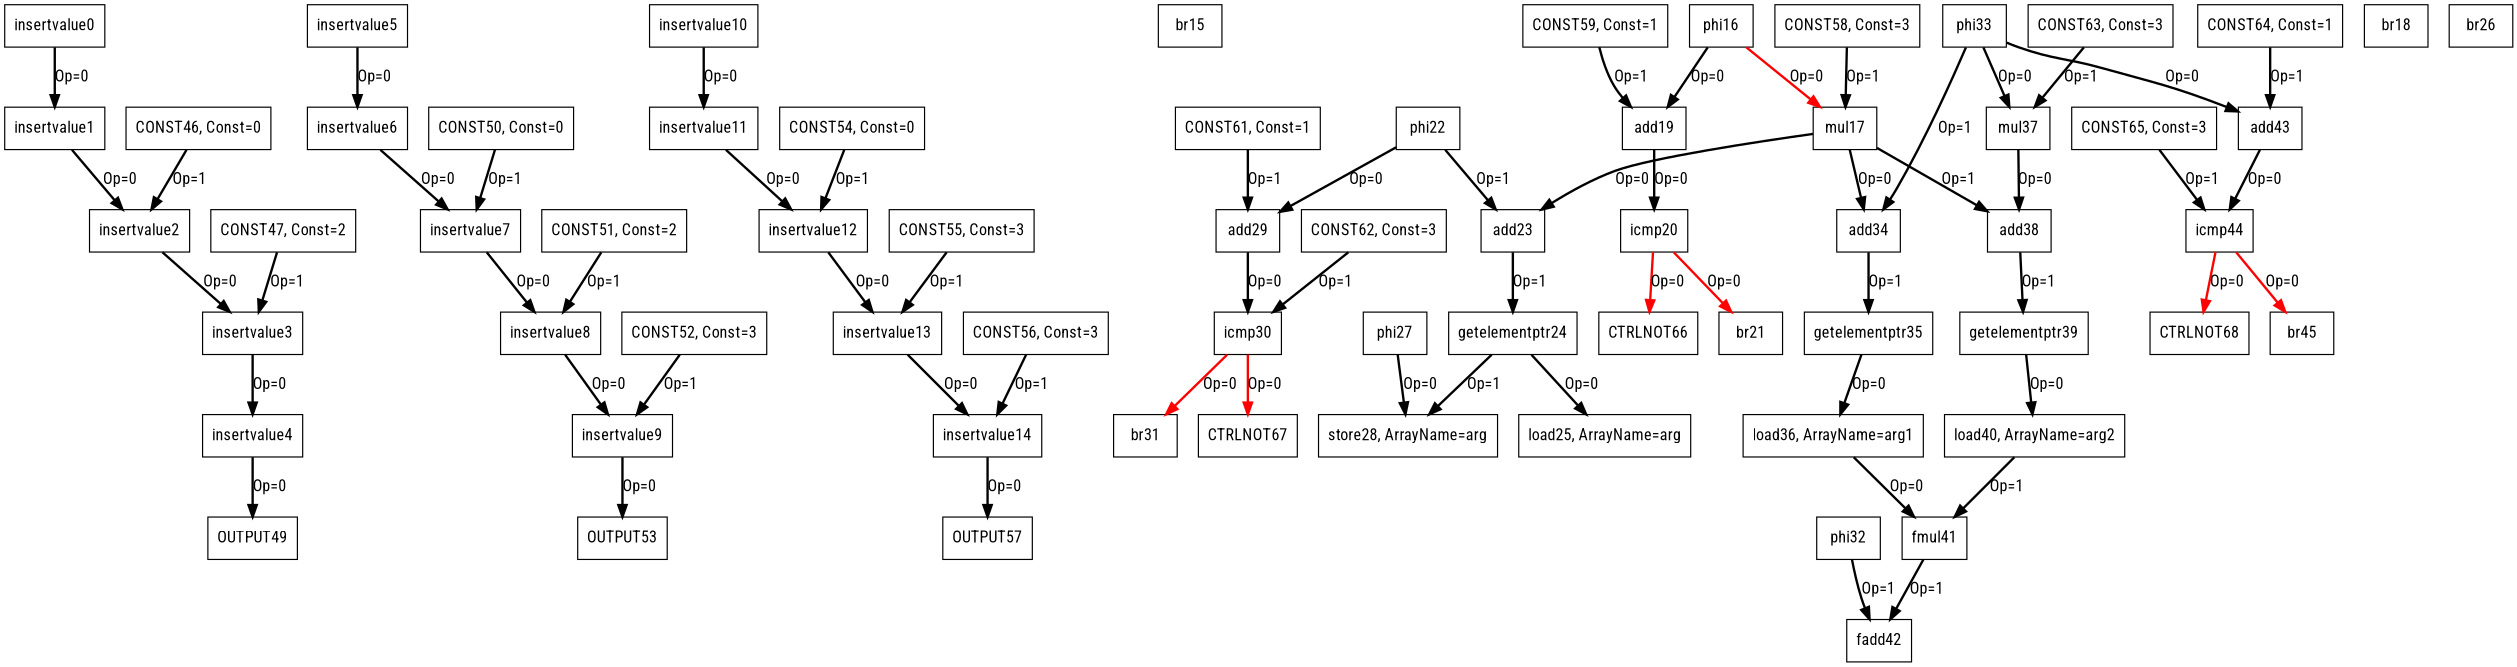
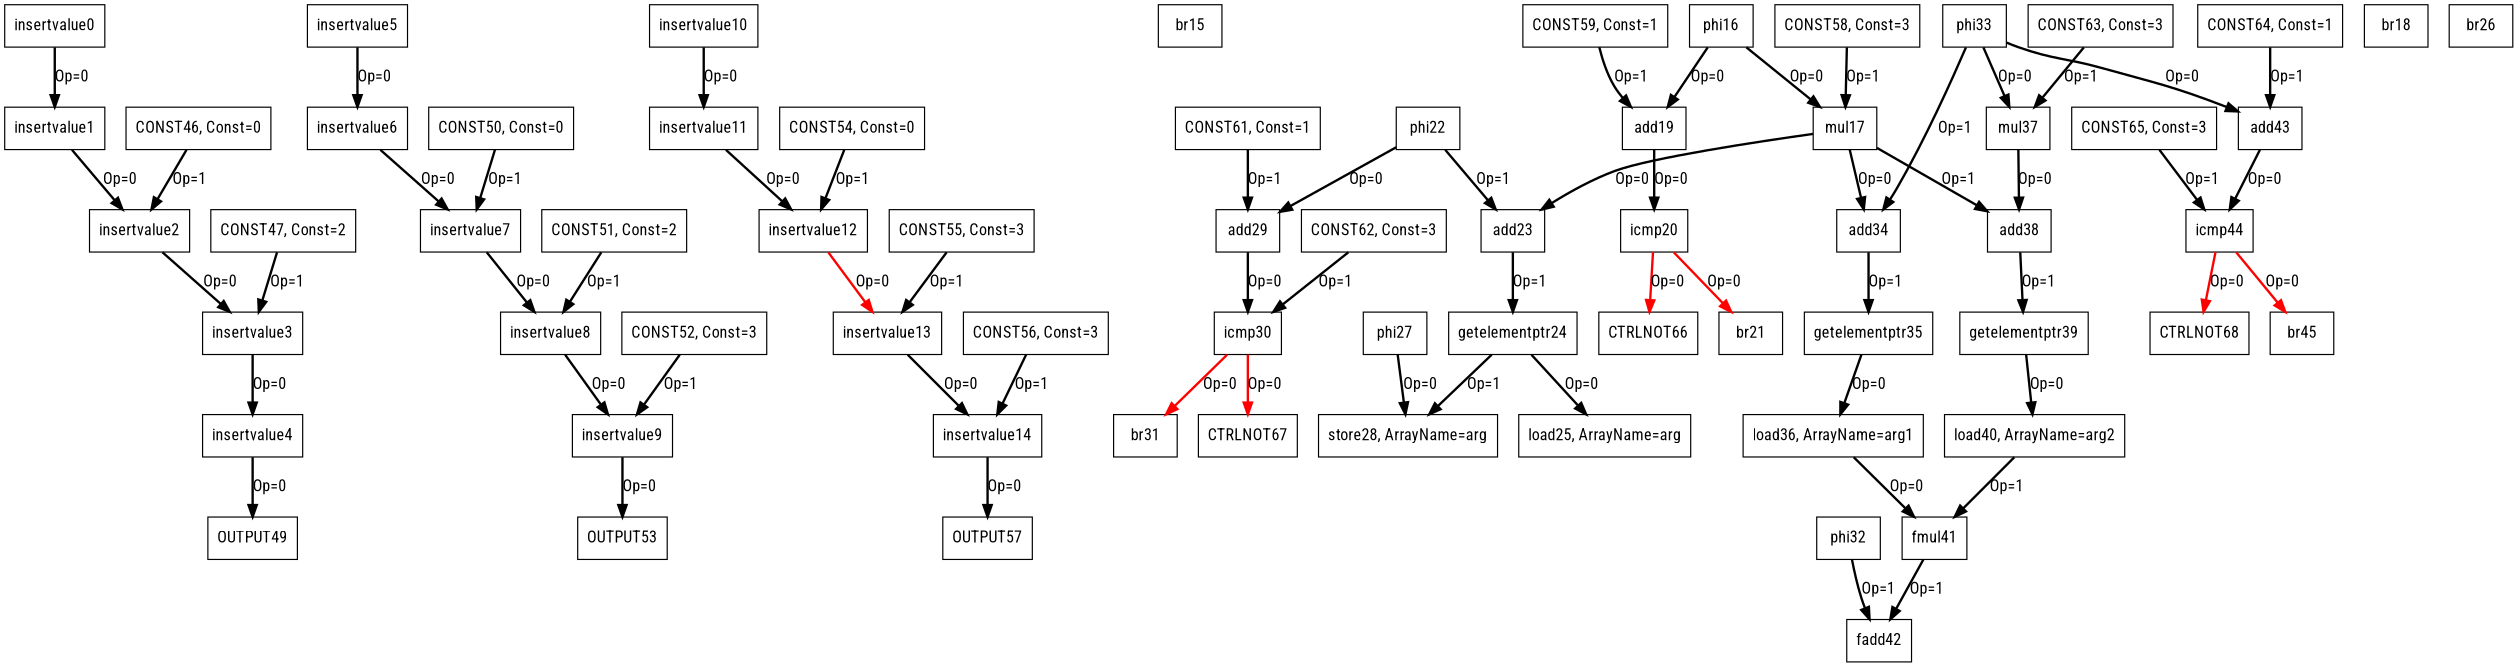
edge "phi16" -> "mul17": color red -> black
edge "insertvalue12" -> "insertvalue13": color black -> red
